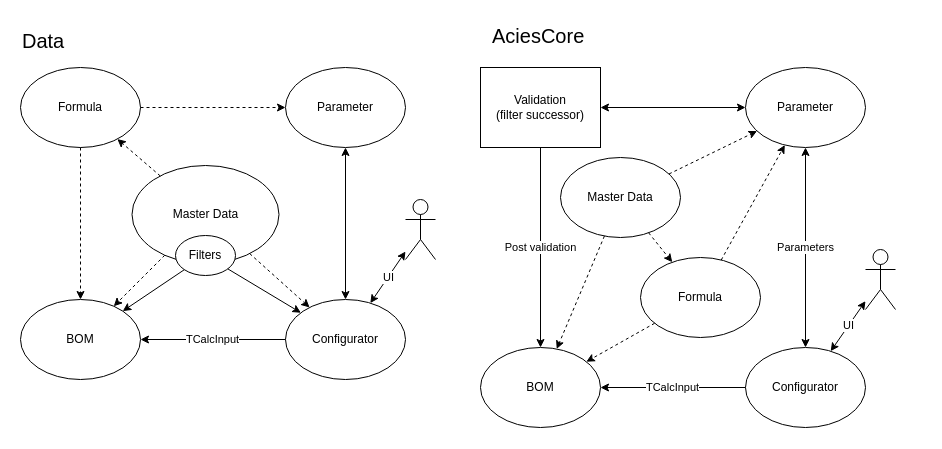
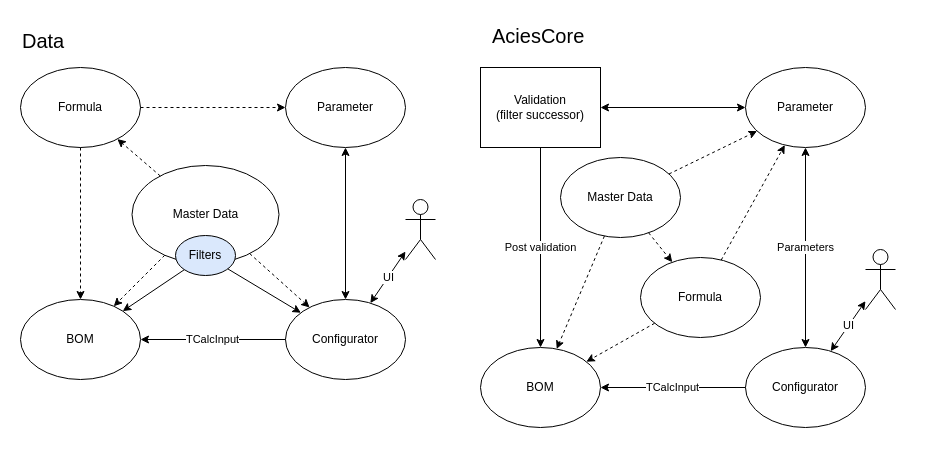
node "Filters": fillcolor #ffffff -> #dae8fc
